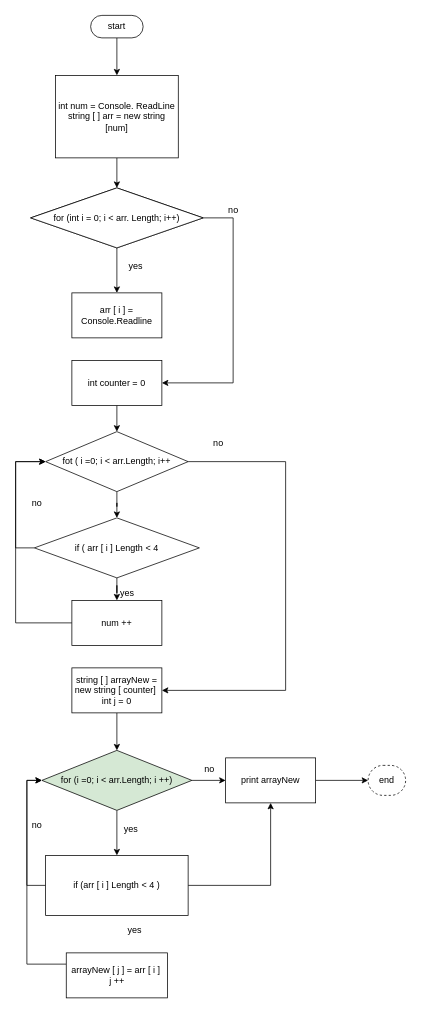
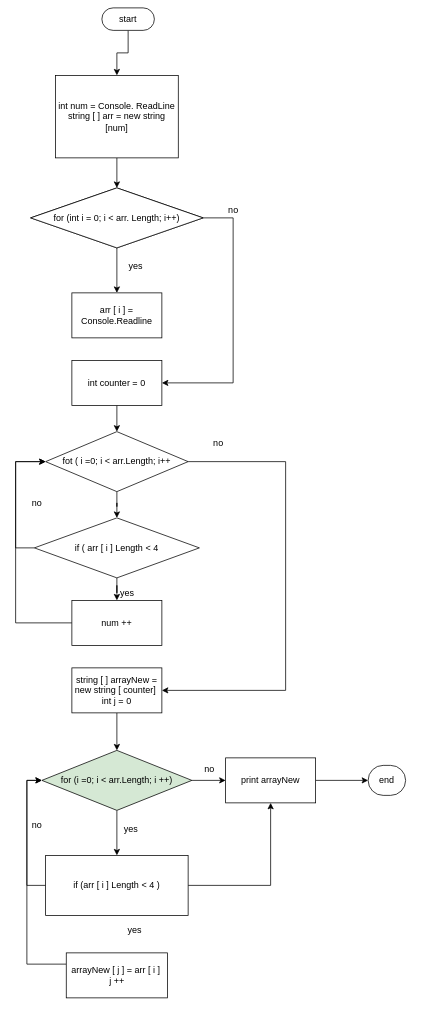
node "start": moved (117, 27) -> (128, 19)
node "end": style dashed -> solid
